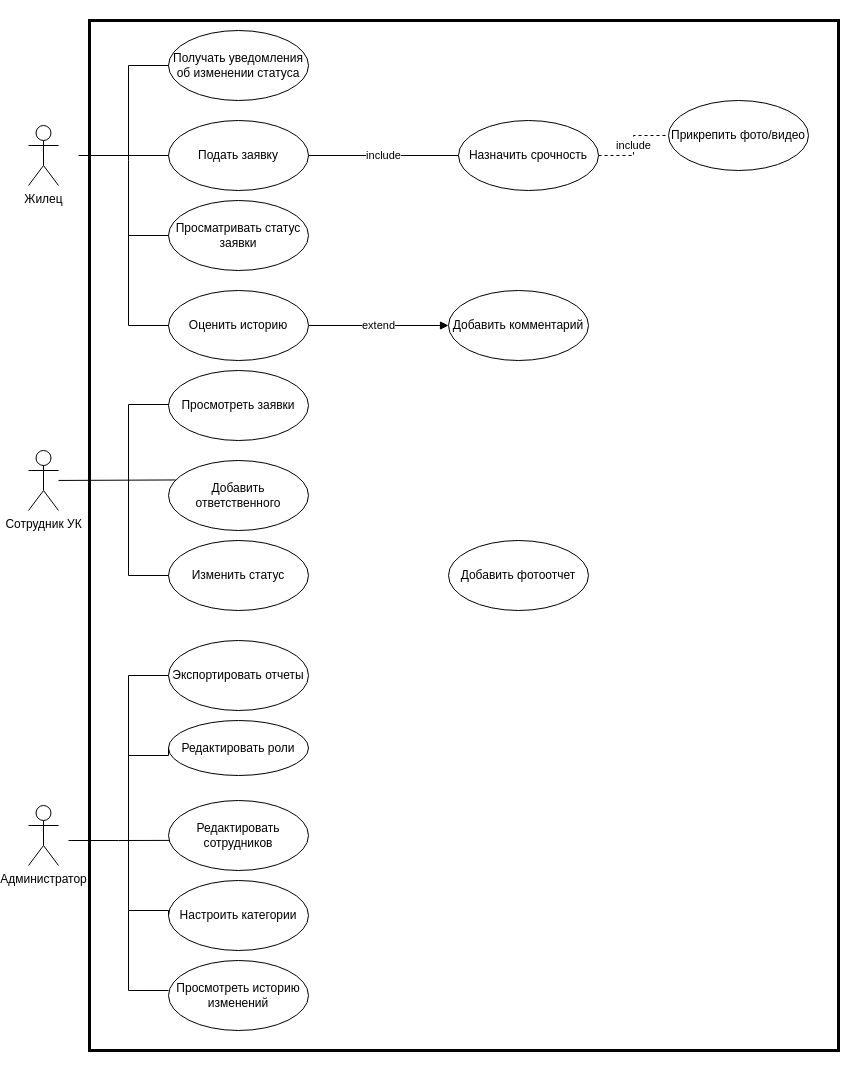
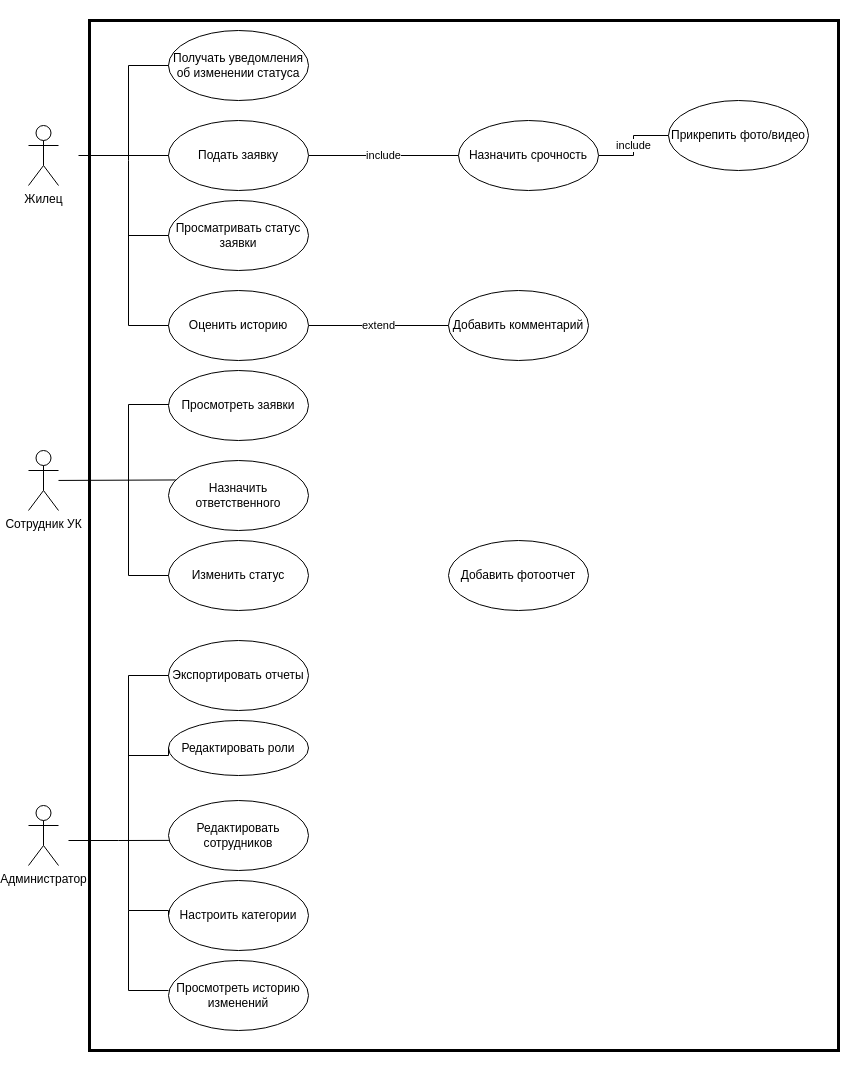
edge "Прикрепить фото/видео" -- "Назначить срочность": style dashed -> solid
edge "Оценить историю" -> "Добавить комментарий": arrowhead block -> none
node "Добавить ответственного": label "Добавить ответственного" -> "Назначить ответственного"
